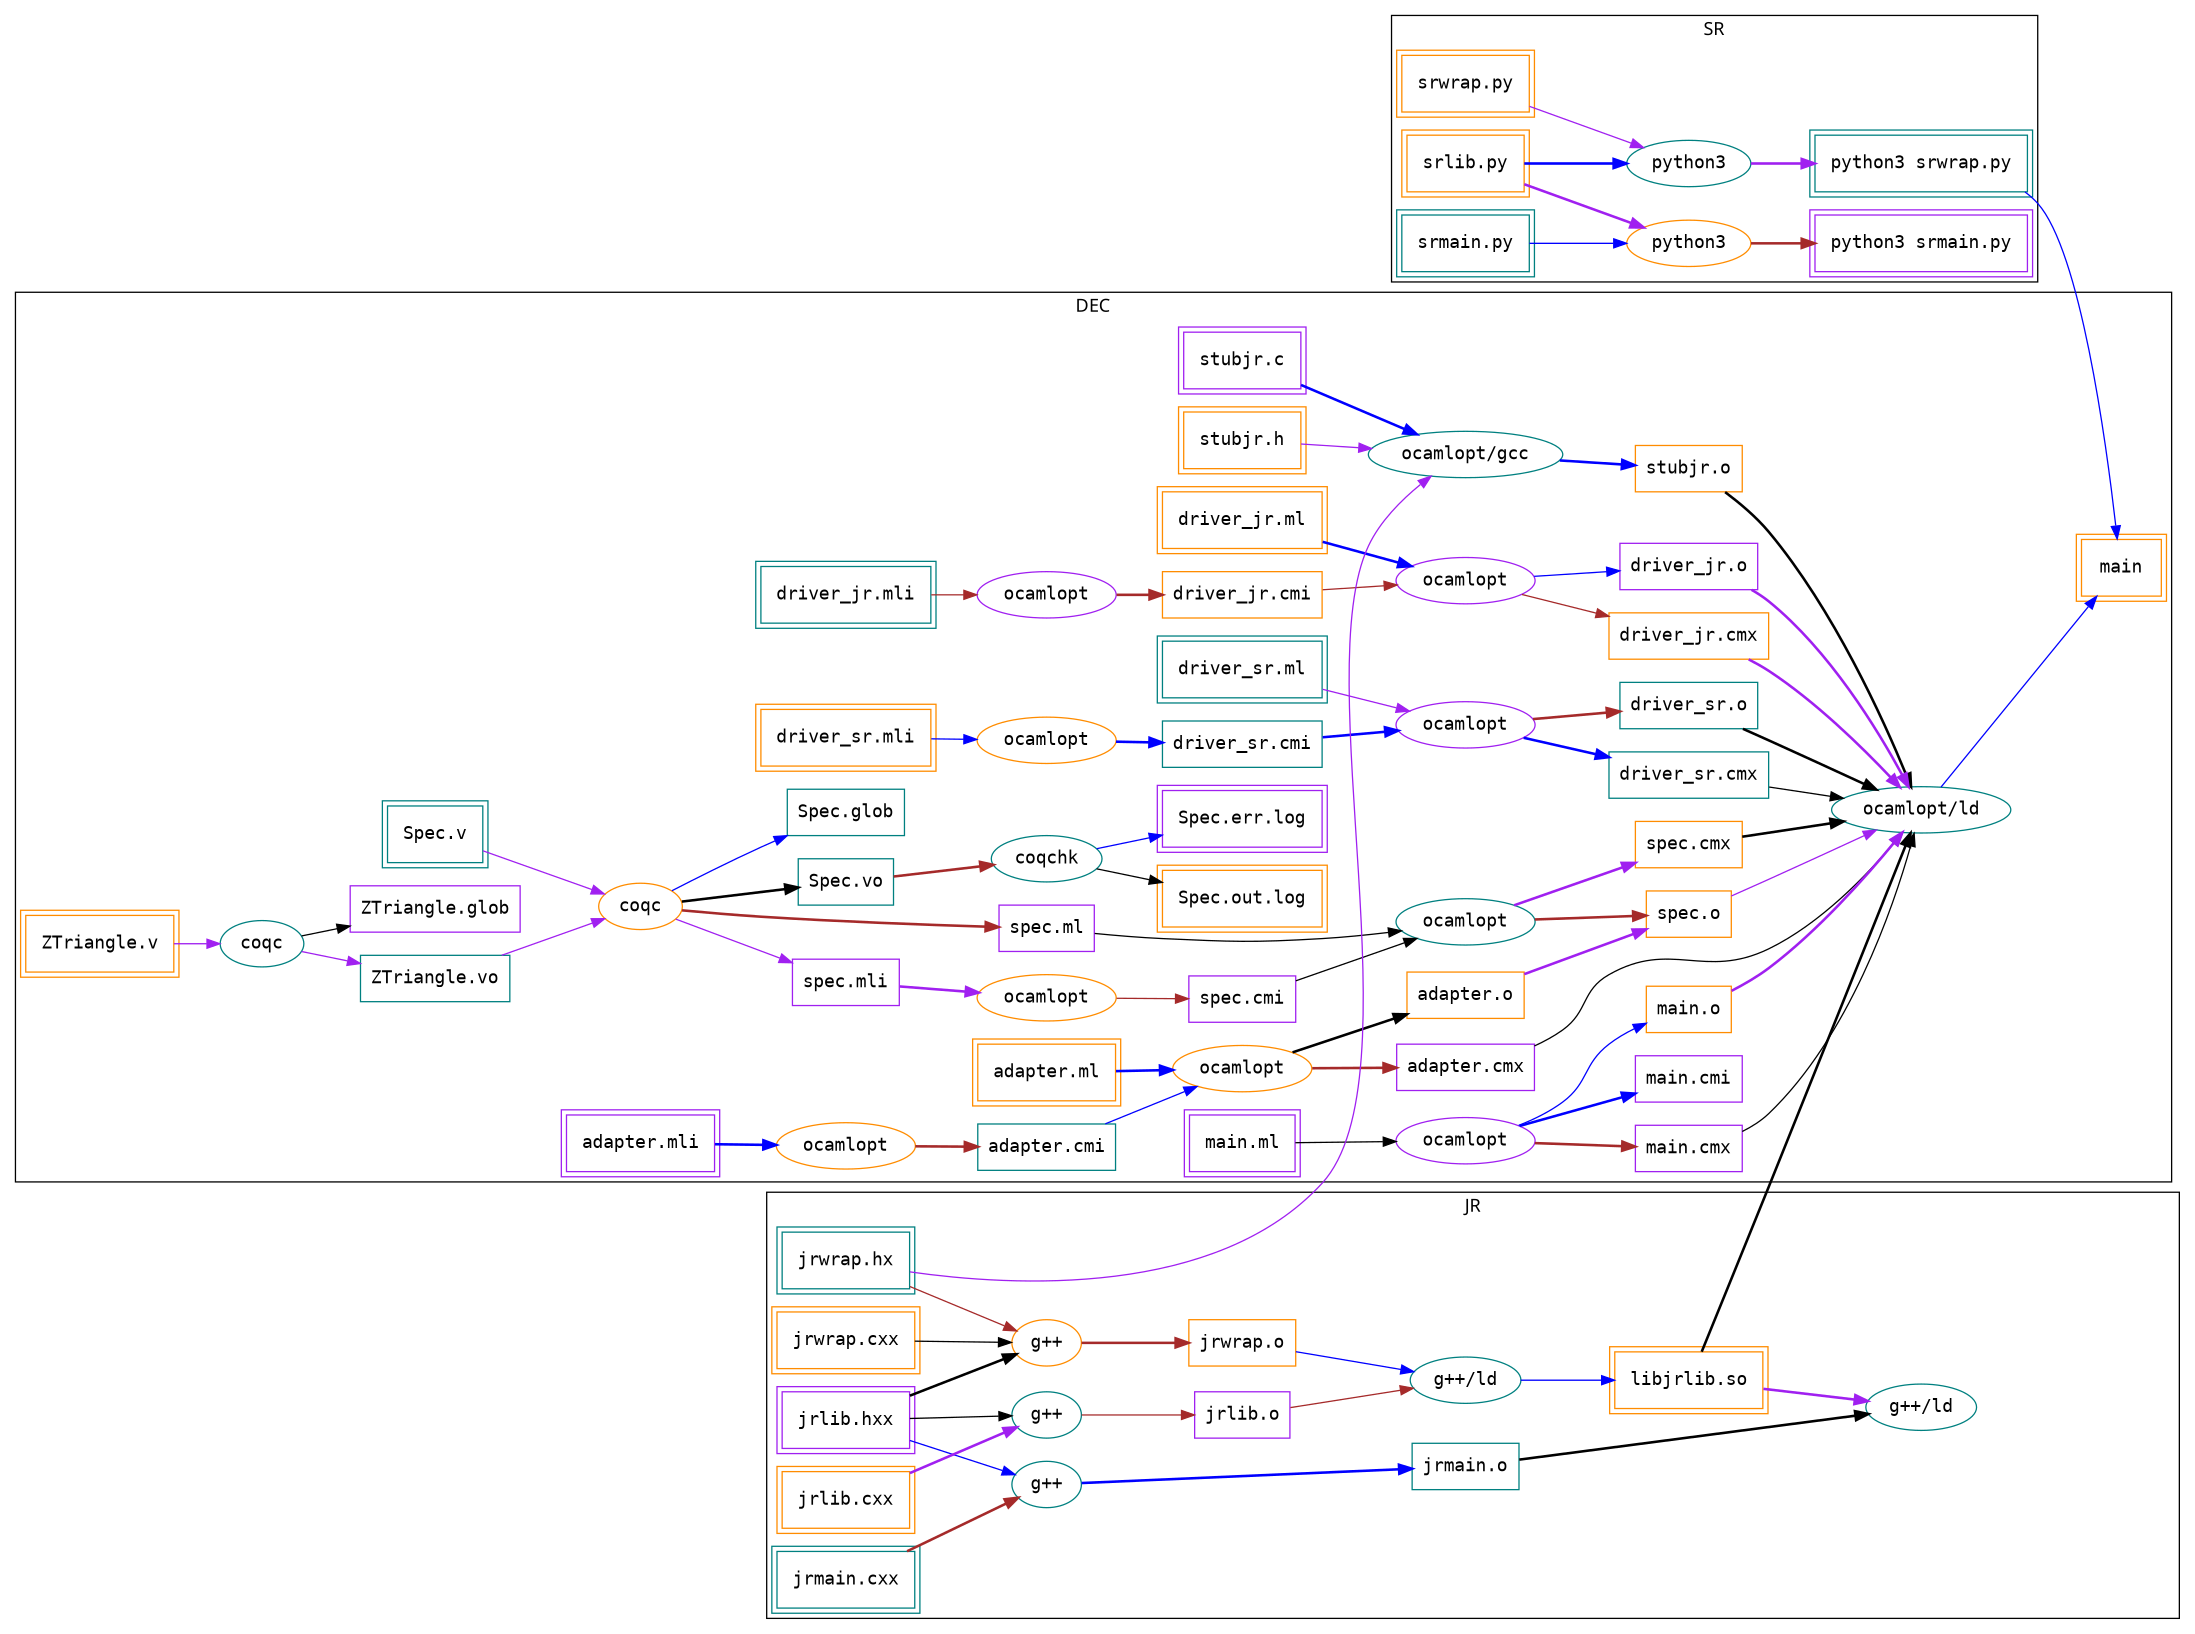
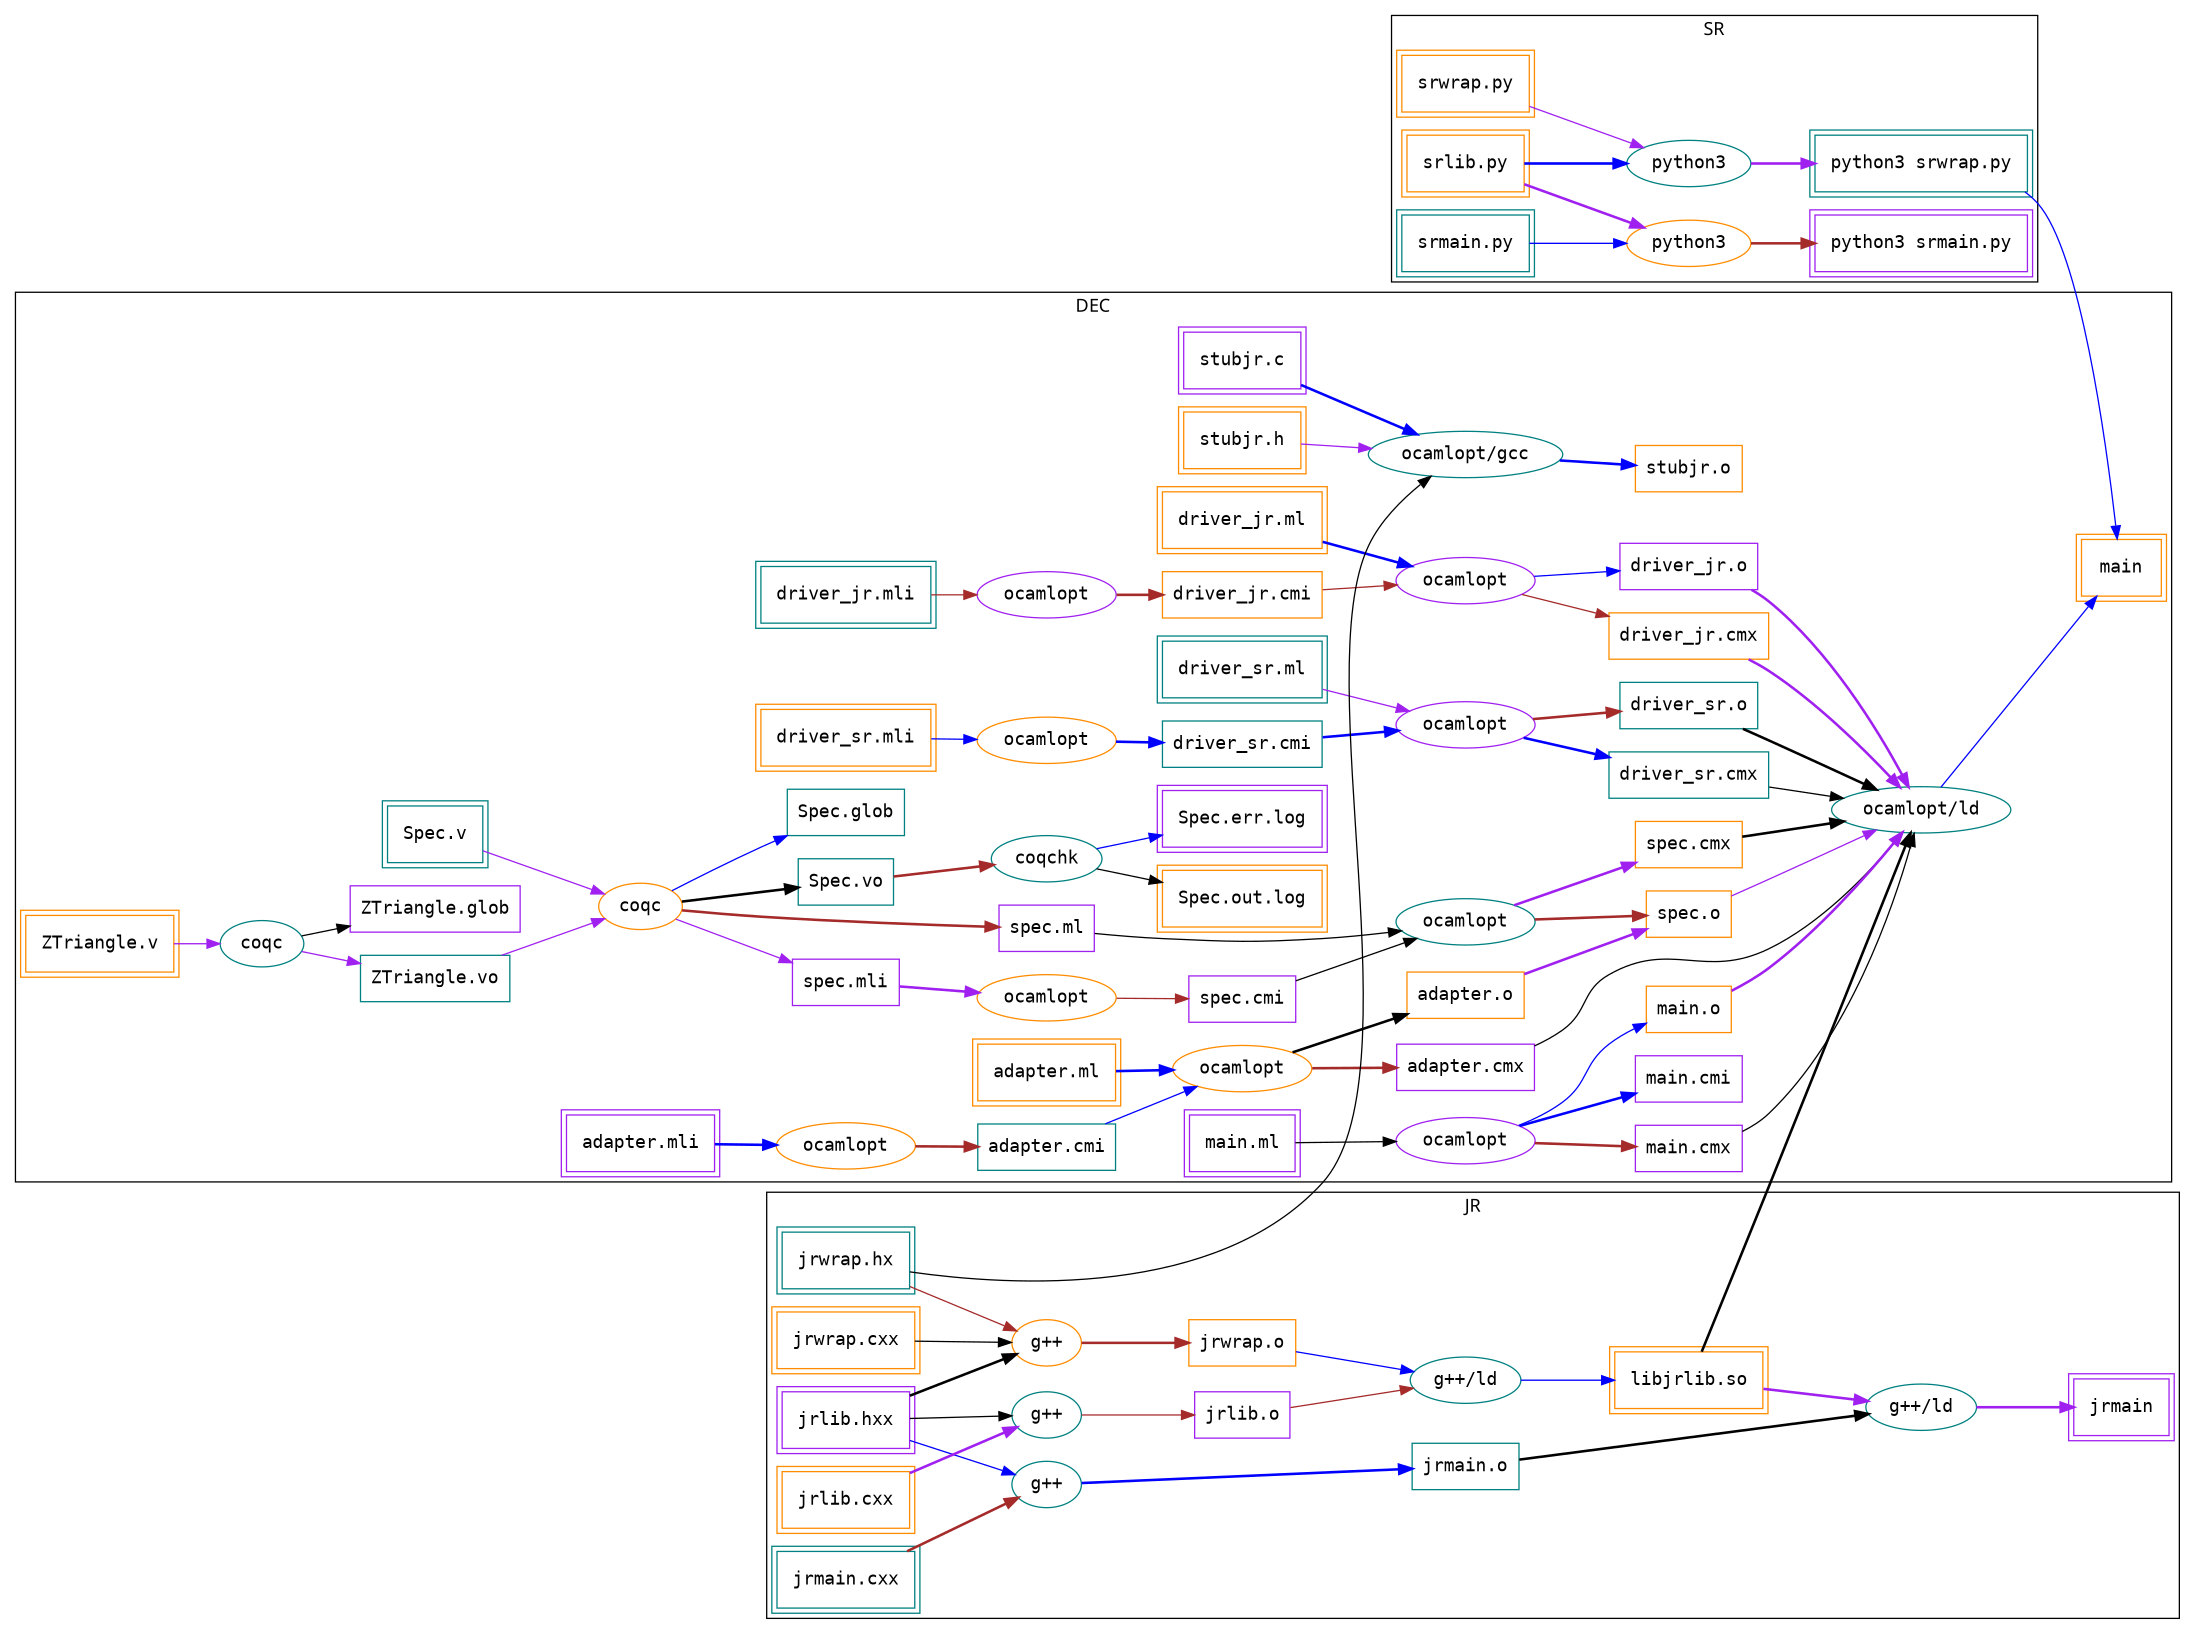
edge "stubjr.o" -> "ocamlopt/ld": removed
edge "jrwrap.hx" -> "ocamlopt/gcc": color purple -> black
node "jrmain": added
